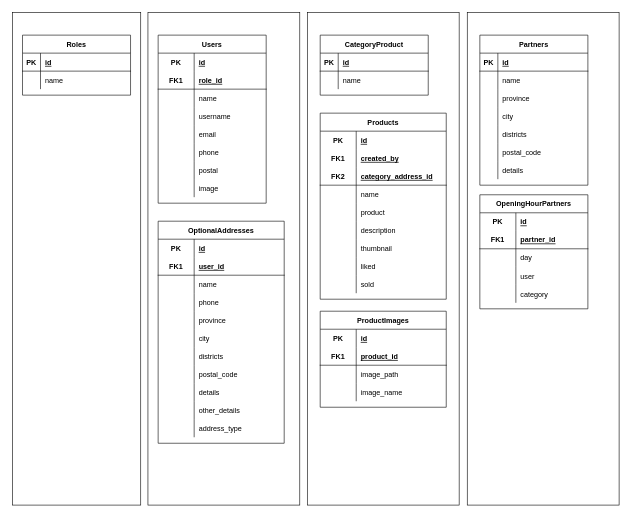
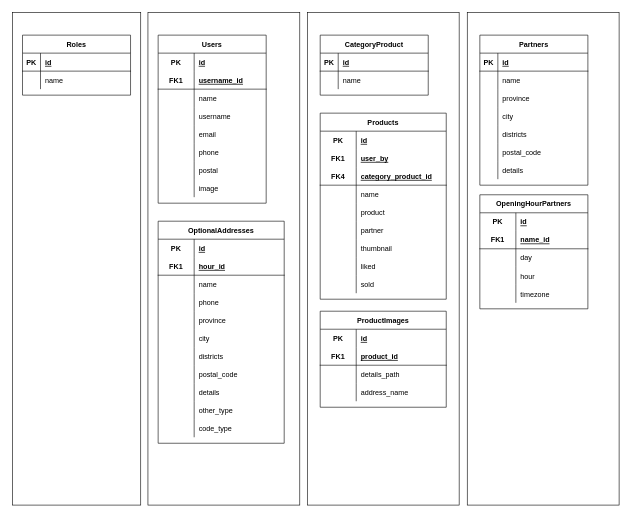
node "role_id": label "role_id" -> "username_id"
node "created_by": label "created_by" -> "user_by"
node "FK2": label "FK2" -> "FK4"
node "category_address_id": label "category_address_id" -> "category_product_id"
node "description": label "description" -> "partner"
node "partner_id": label "partner_id" -> "name_id"
node "user_id": label "user_id" -> "hour_id"
node "user": label "user" -> "hour"
node "category": label "category" -> "timezone"
node "image_path": label "image_path" -> "details_path"
node "image_name": label "image_name" -> "address_name"
node "other_details": label "other_details" -> "other_type"
node "address_type": label "address_type" -> "code_type"
